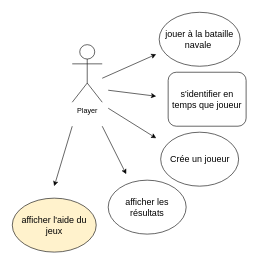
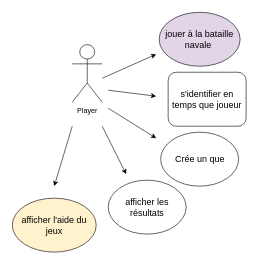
node "jouer à la bataille navale": fillcolor #ffffff -> #e1d5e7
node "Crée un joueur": label "Crée un joueur" -> "Crée un que"
